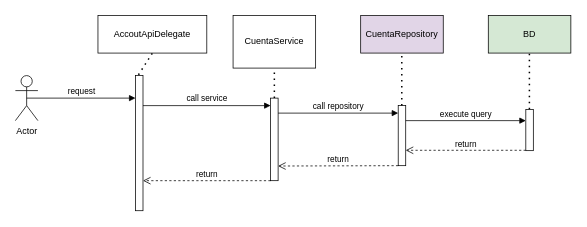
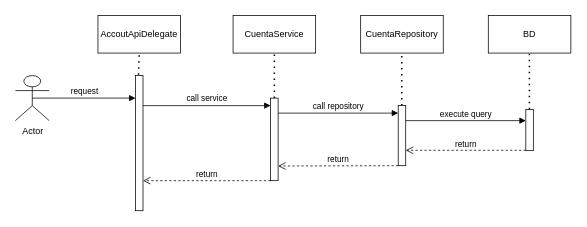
node "AccoutApiDelegate": size 109x38 -> 83x38
node "CuentaRepository": fillcolor #e1d5e7 -> #ffffff
node "BD": fillcolor #d5e8d4 -> #ffffff
node "CuentaService": size 83x53 -> 83x38
node "Actor": size 23x45 -> 34x45
